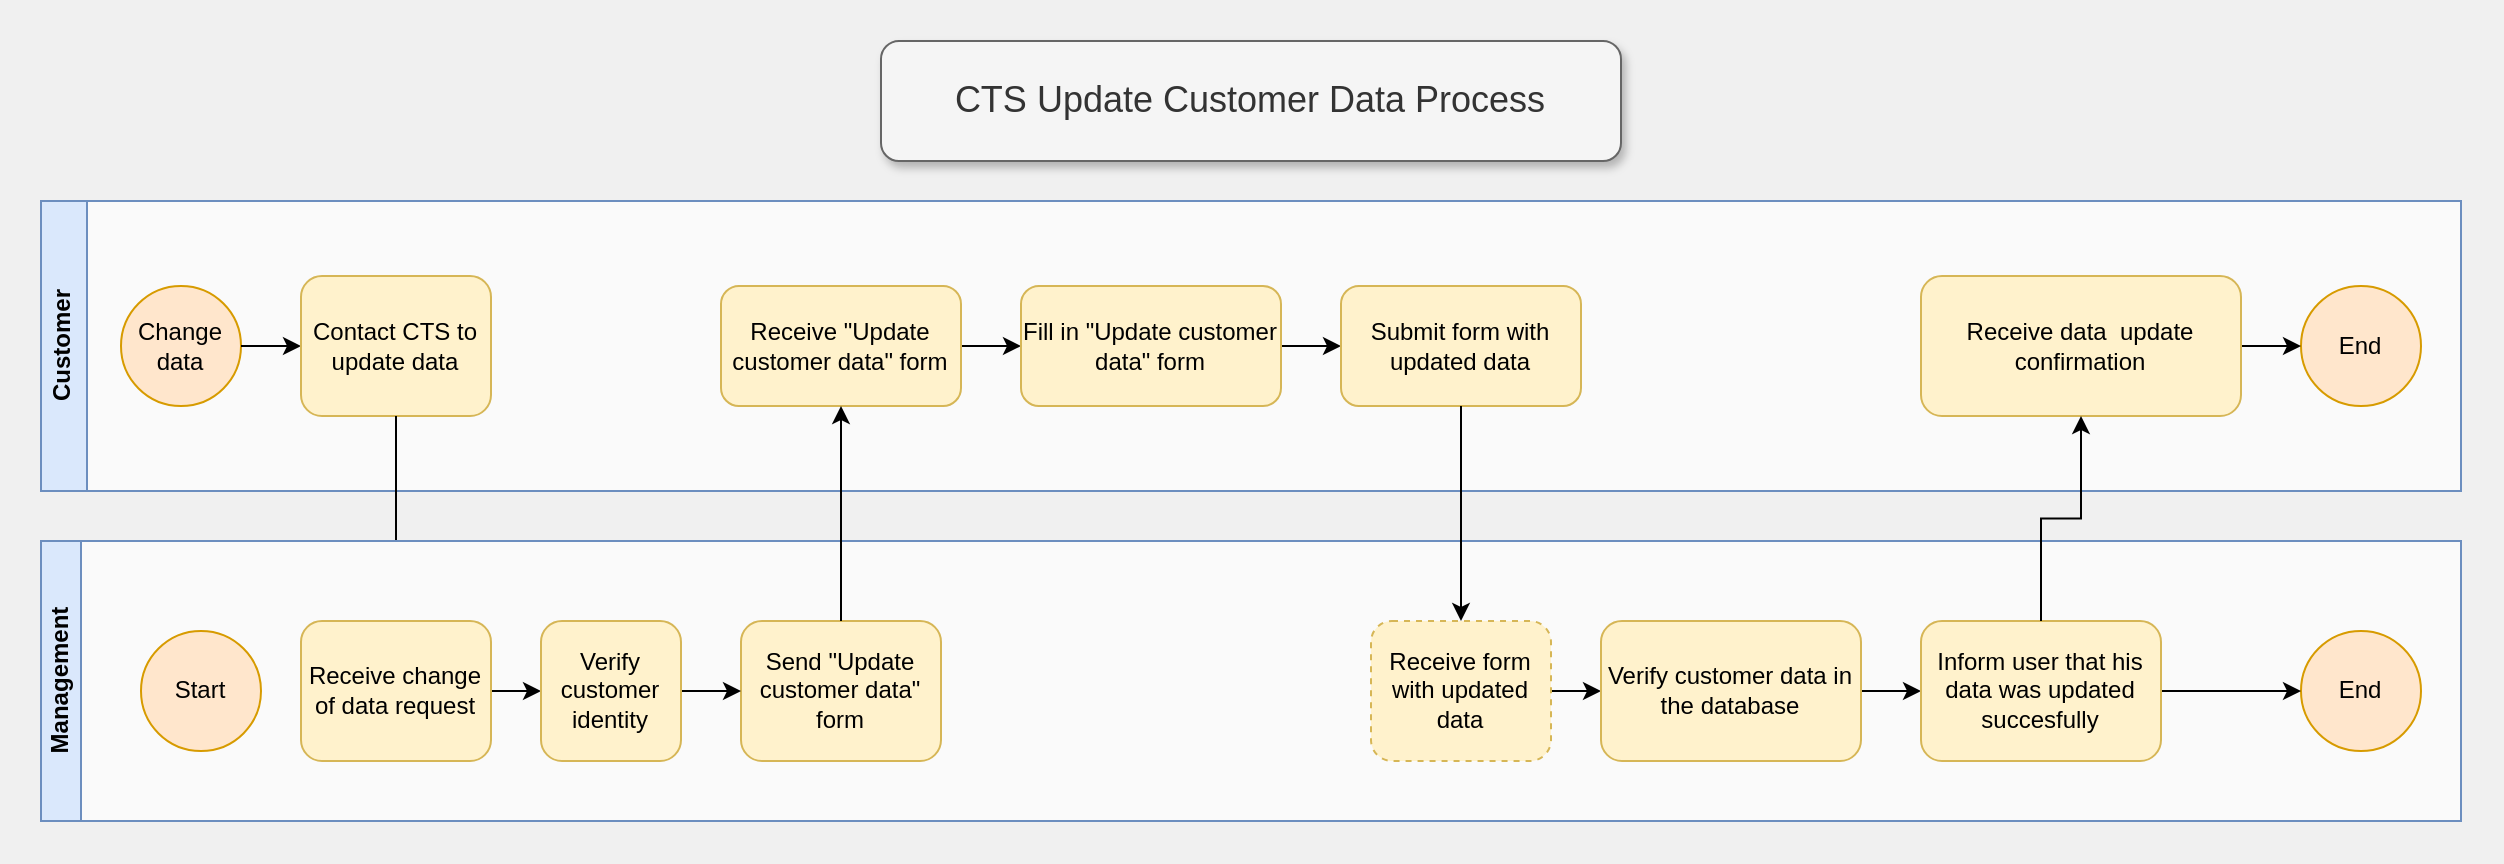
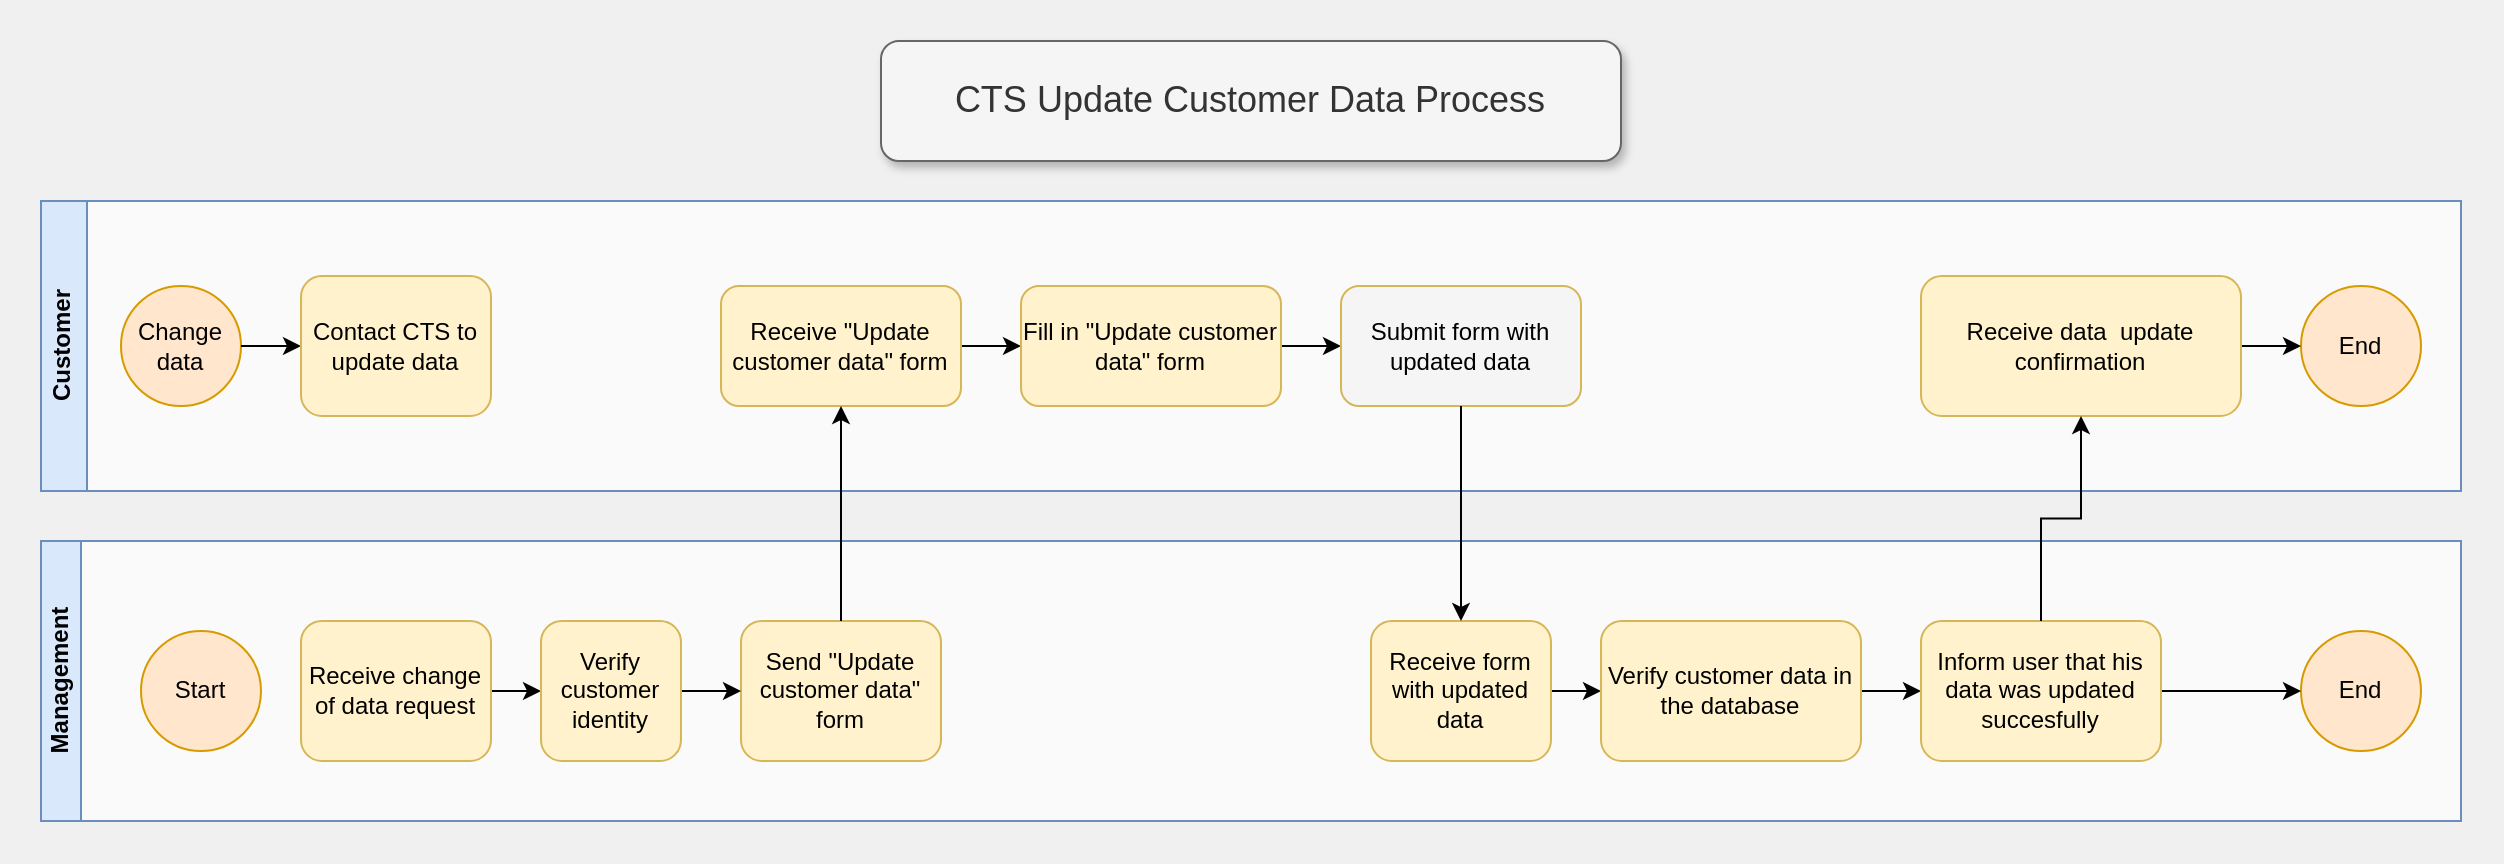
node "Submit form with updated data": fillcolor #fff2cc -> #f5f5f5
edge "Contact CTS to update data" -> "Receive change of data request": removed
node "Receive form with updated data": style dashed -> solid
